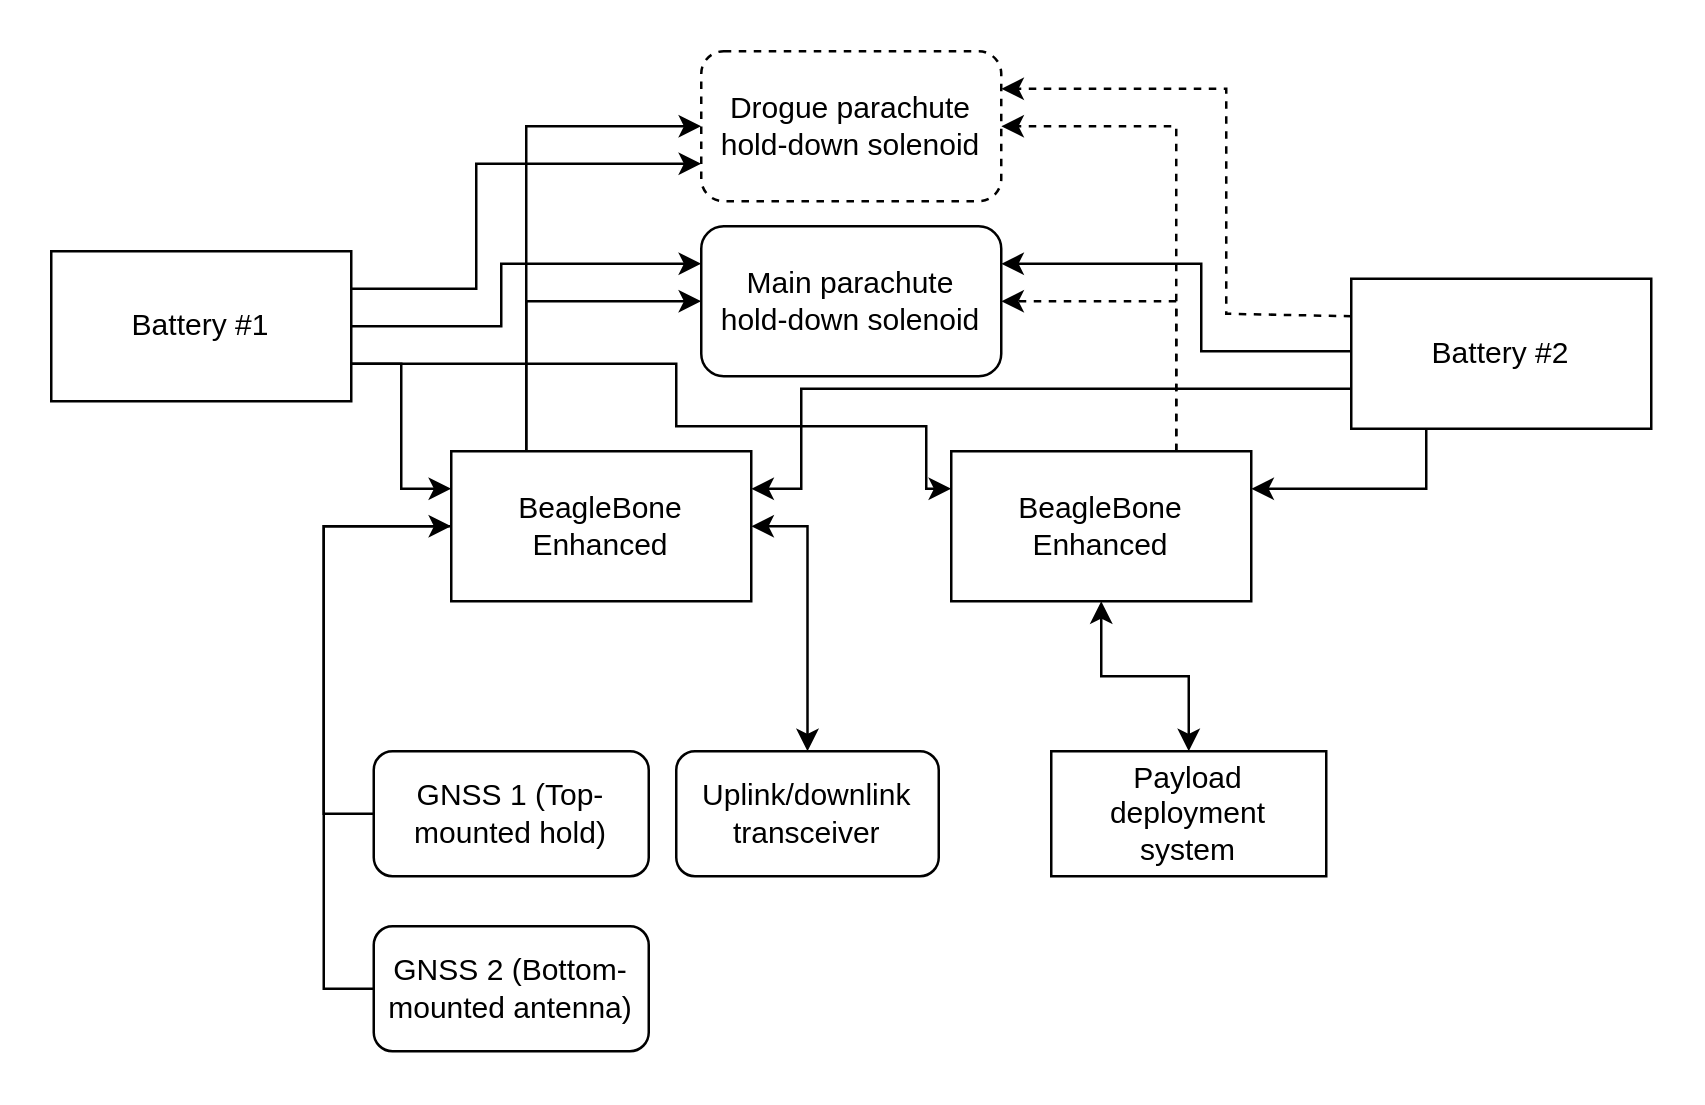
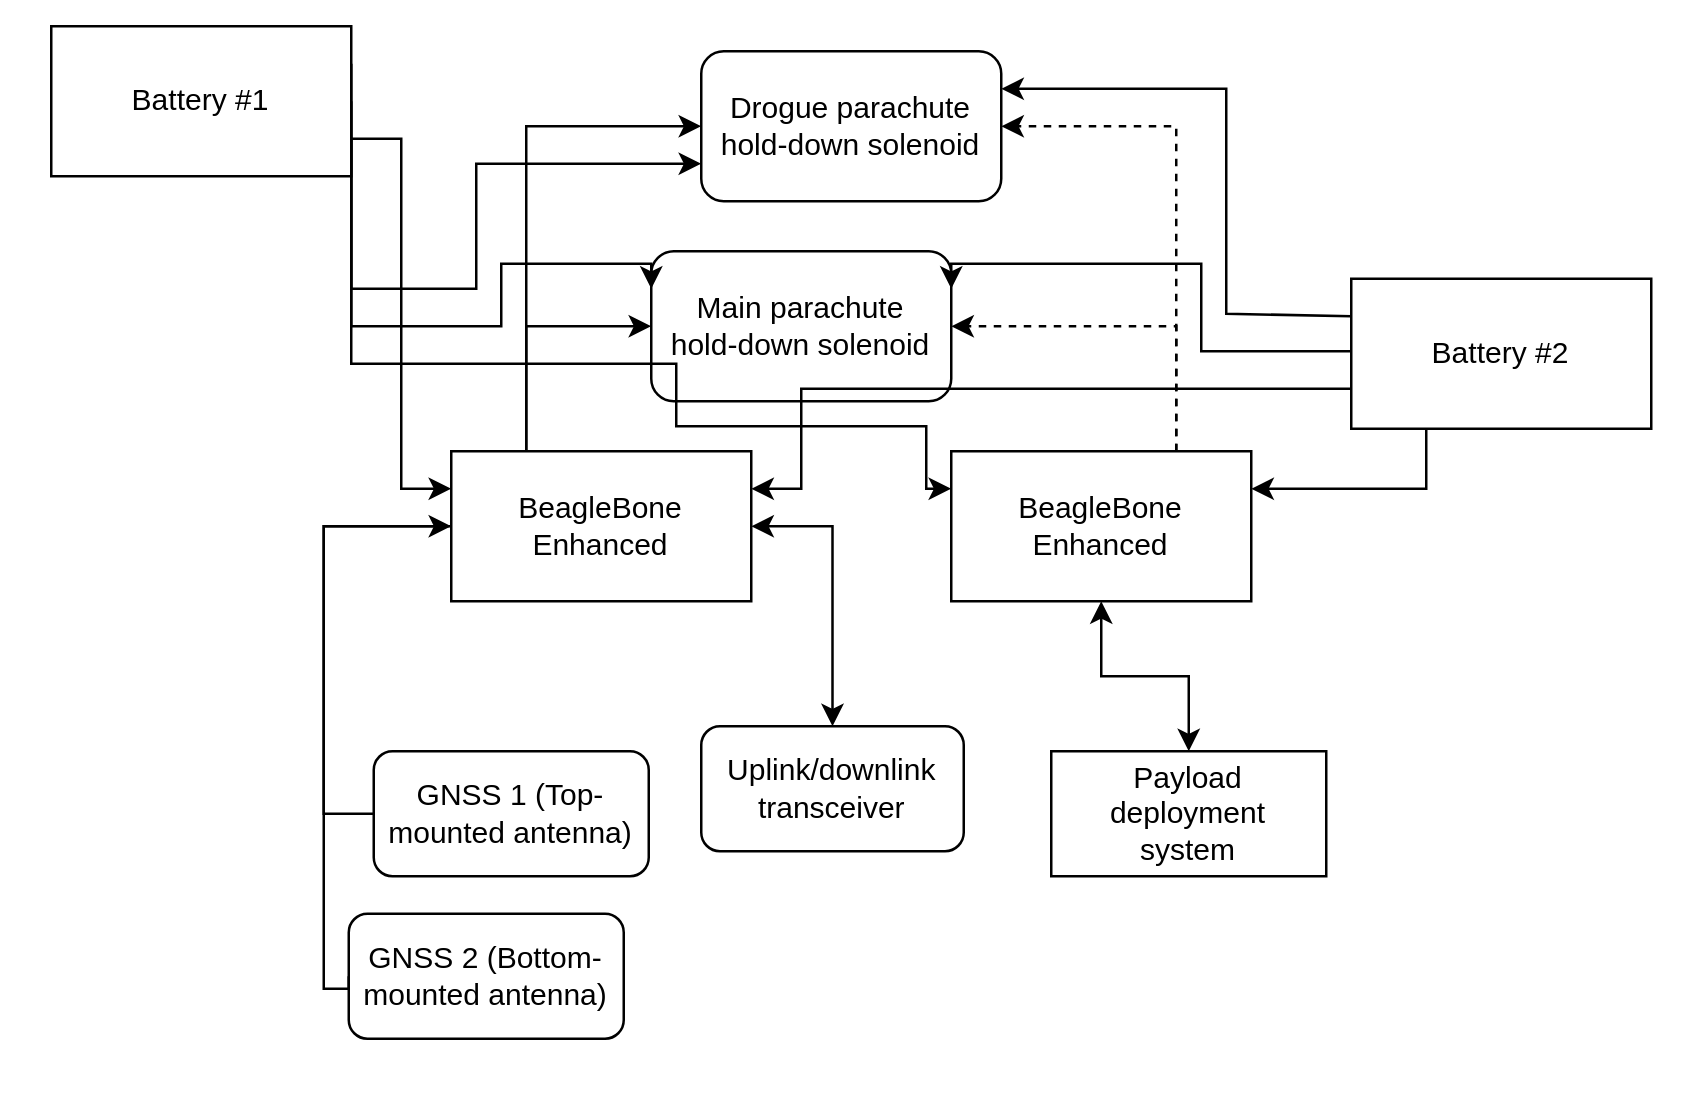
node "Drogue parachute hold-down solenoid": style dashed -> solid
edge "Battery #2" -> "Drogue parachute hold-down solenoid": style dashed -> solid
node "Main parachute hold-down solenoid": moved (851, 301) -> (801, 326)
node "Battery #1": moved (201, 326) -> (201, 101)
node "GNSS 1 (Top-mounted hold)": label "GNSS 1 (Top-mounted hold)" -> "GNSS 1 (Top-mounted antenna)"
node "Uplink/downlink transceiver": moved (808, 814) -> (833, 789)
node "GNSS 2 (Bottom-mounted antenna)": moved (511, 989) -> (486, 976)
